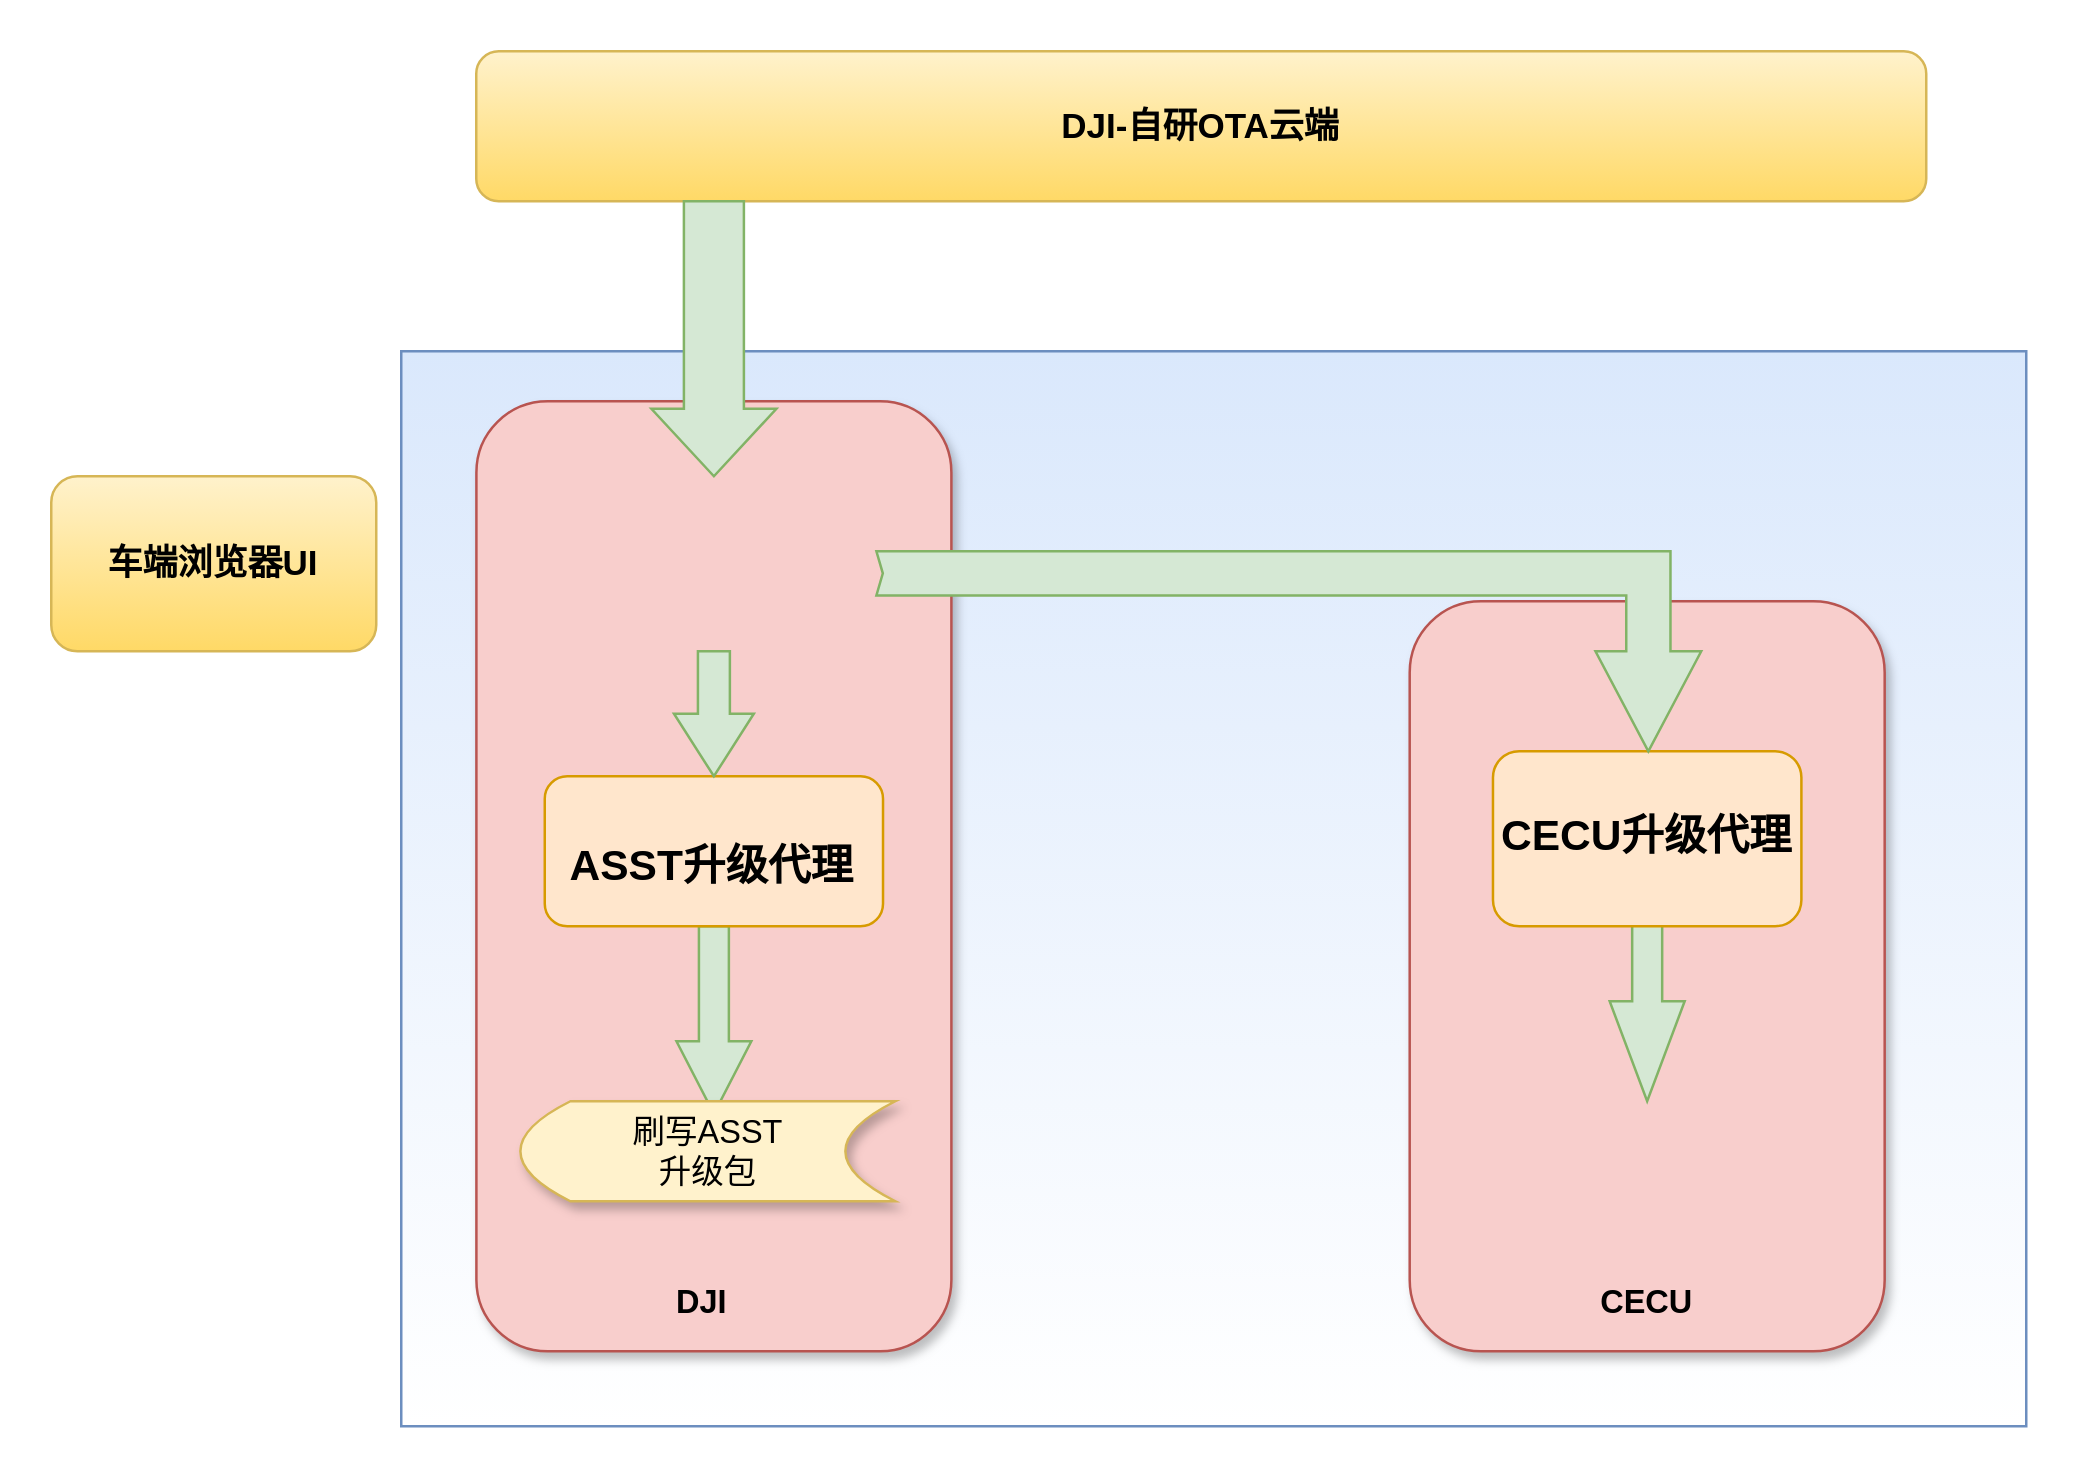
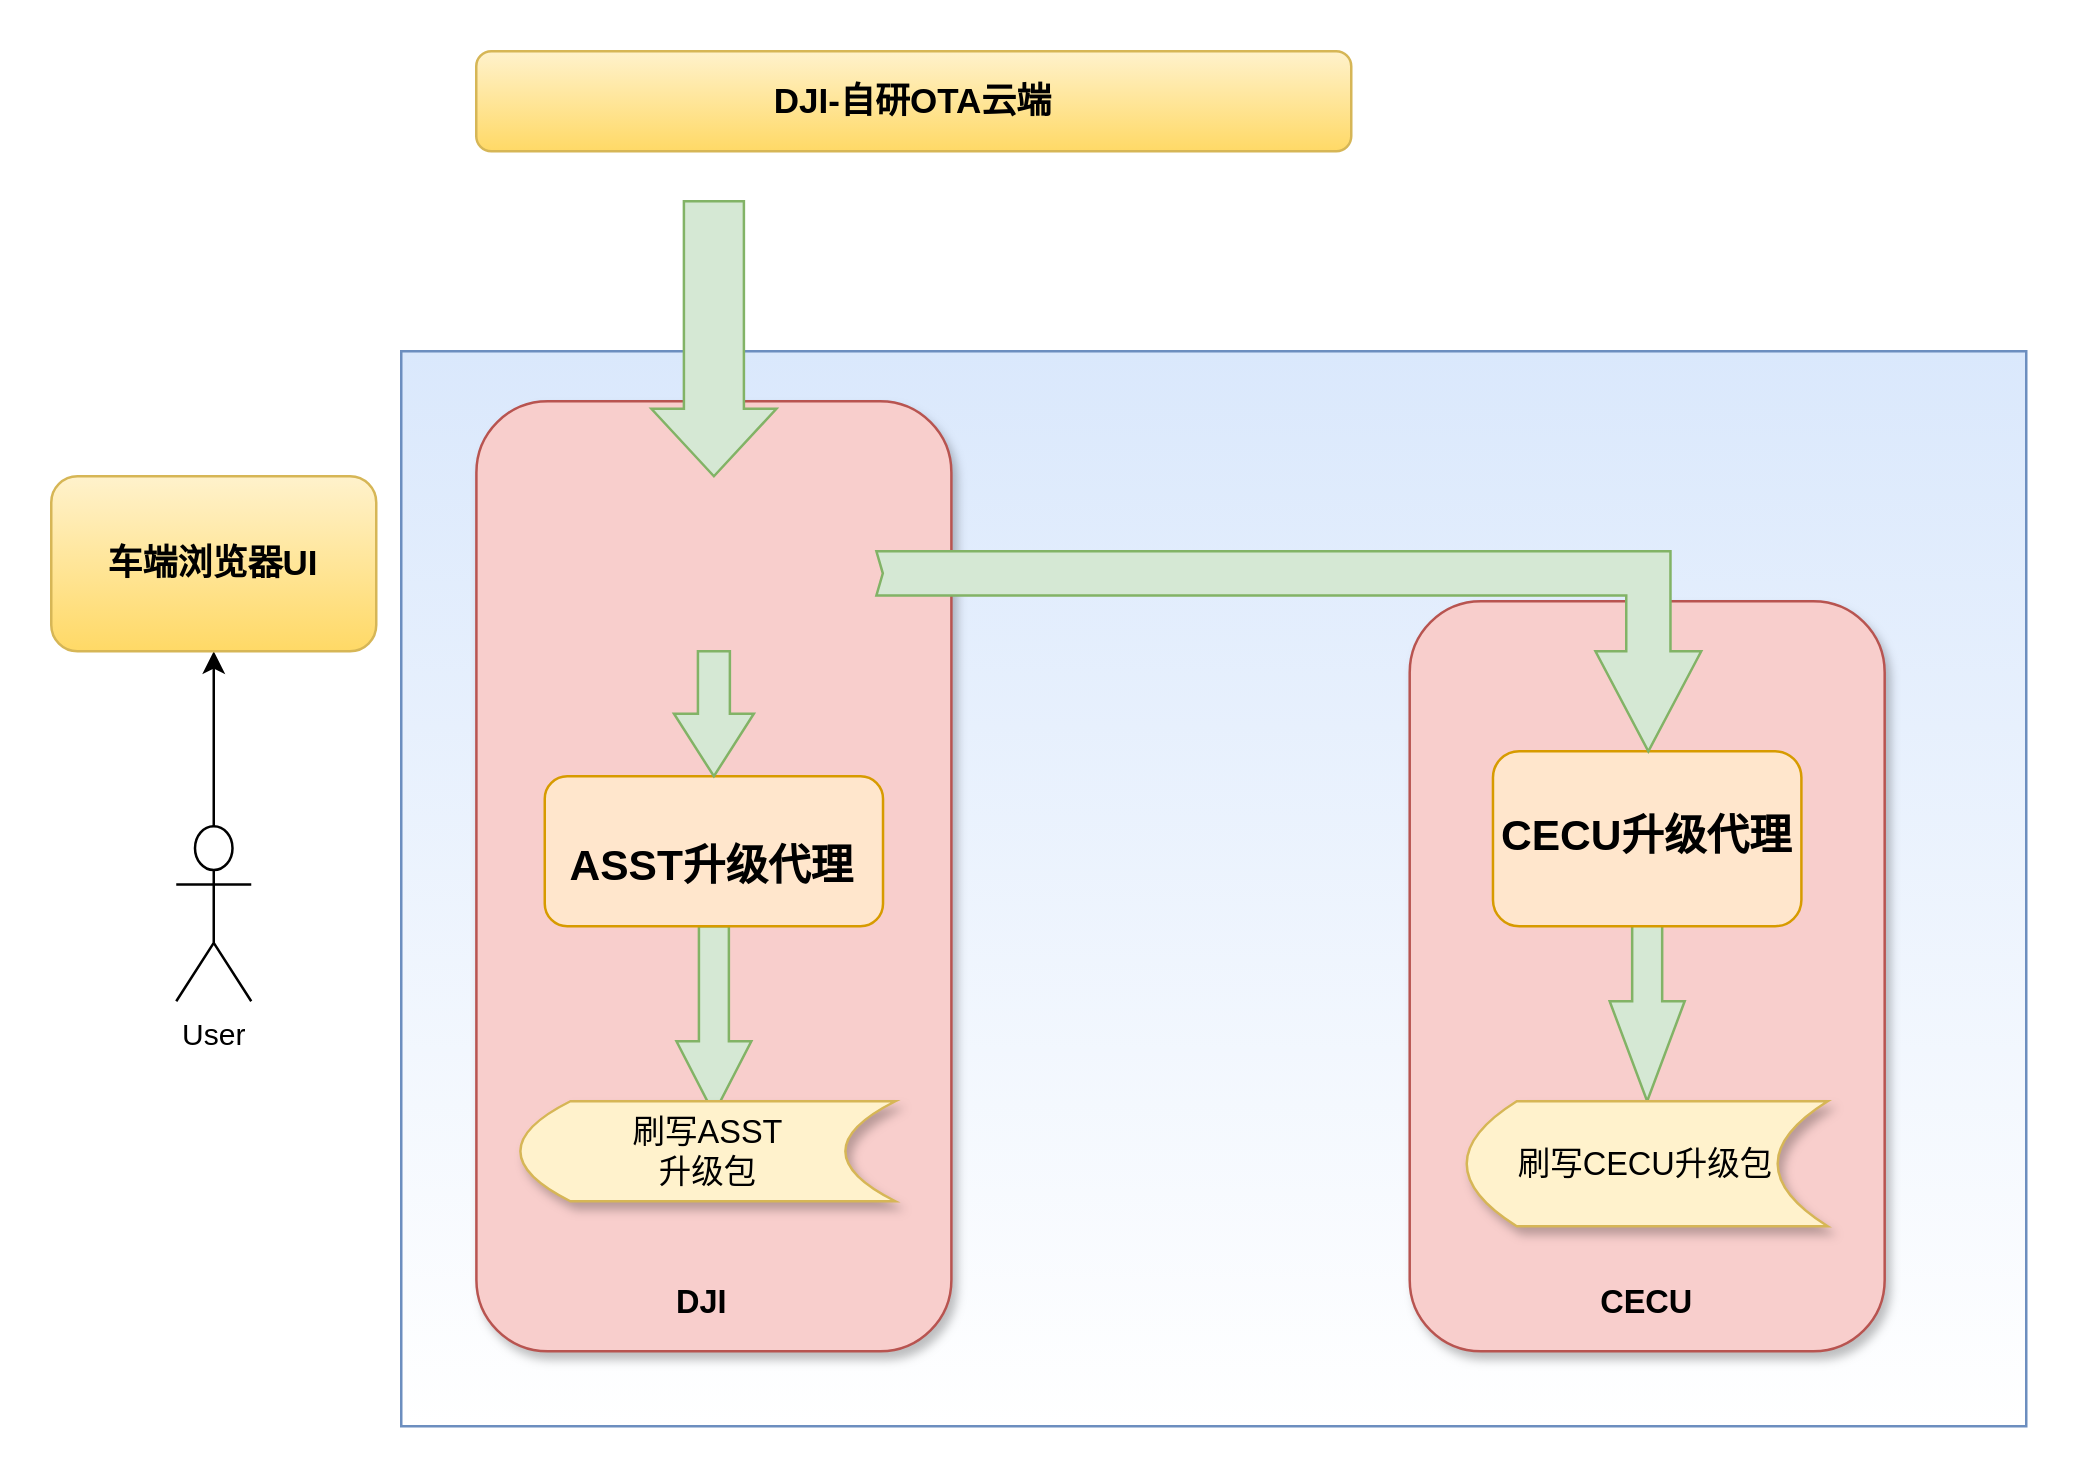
node "DJI-自研OTA云端": size 1450x150 -> 875x100
edge "User" -> "车端浏览器UI": added
node "User": added
node "刷写CECU升级包": added
